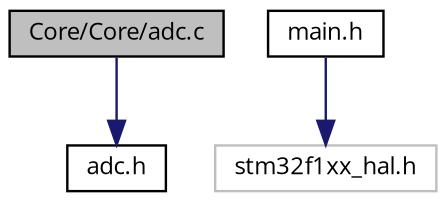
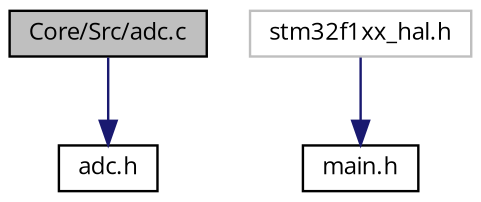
node "Core/Core/adc.c": label "Core/Core/adc.c" -> "Core/Src/adc.c"
edge "main.h" -> "stm32f1xx_hal.h": reversed
